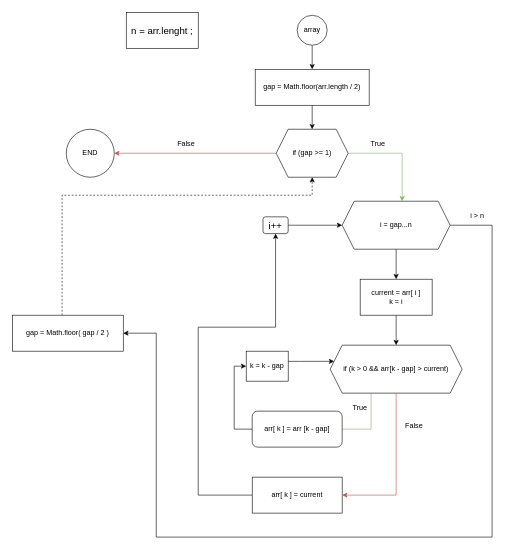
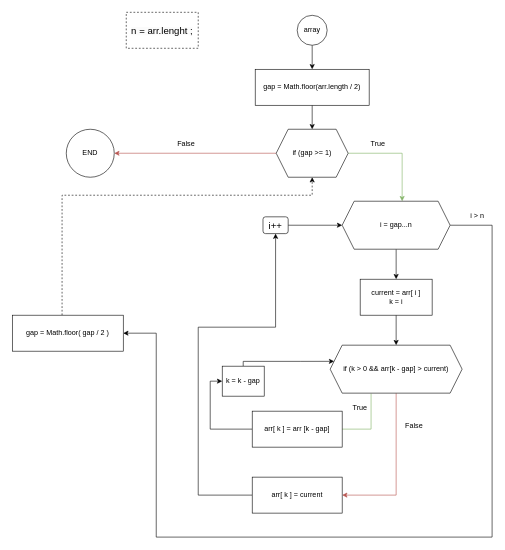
node "n = arr.lenght ;": style solid -> dashed
node "k = k - gap": moved (267, 366) -> (243, 381)
node "arr[ k ] = arr [k - gap]": shape rounded rectangle -> rectangle
